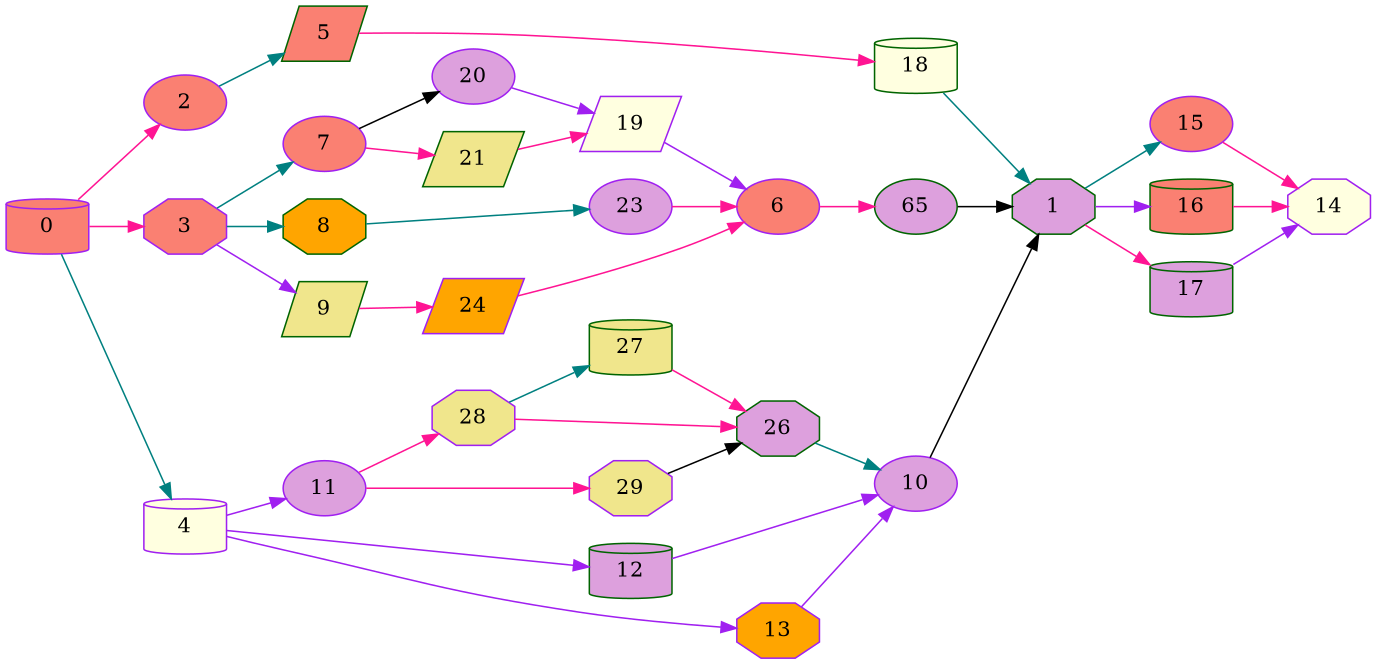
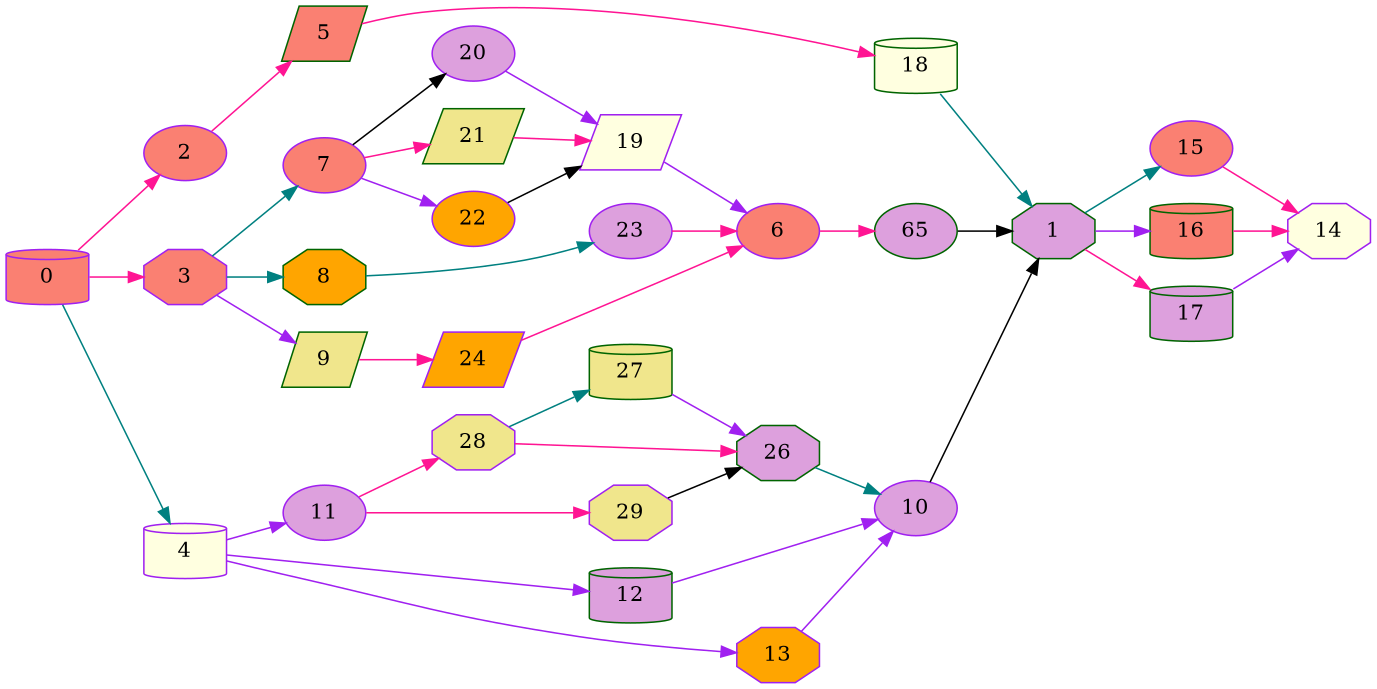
edge "2" -> "5": color teal -> deeppink
node "22": added
edge "27" -> "26": color deeppink -> purple
